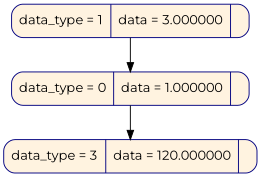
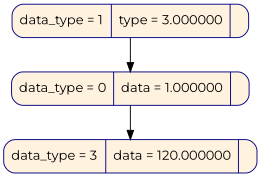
node "data_type = 1": text "data = 3.000000" -> "type = 3.000000"
